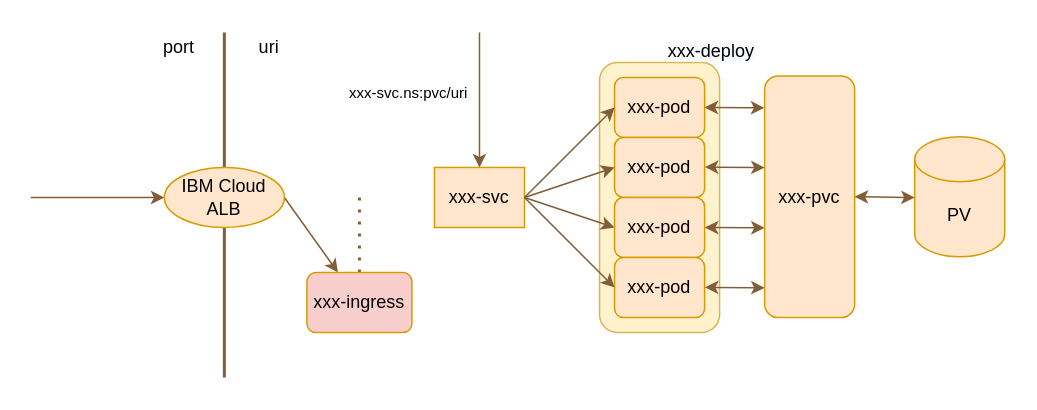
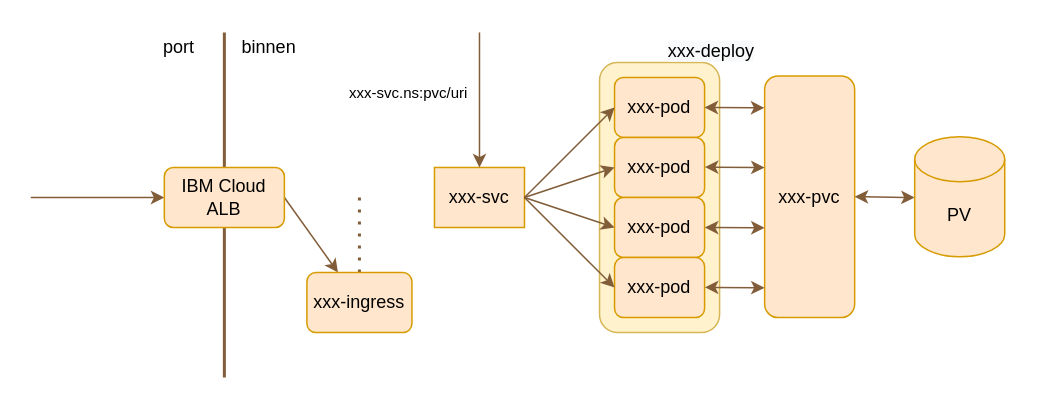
node "uri": label "uri" -> "binnen"
node "IBM Cloud ALB": shape ellipse -> rounded rectangle
node "xxx-ingress": fillcolor #f8cecc -> #ffe6cc
